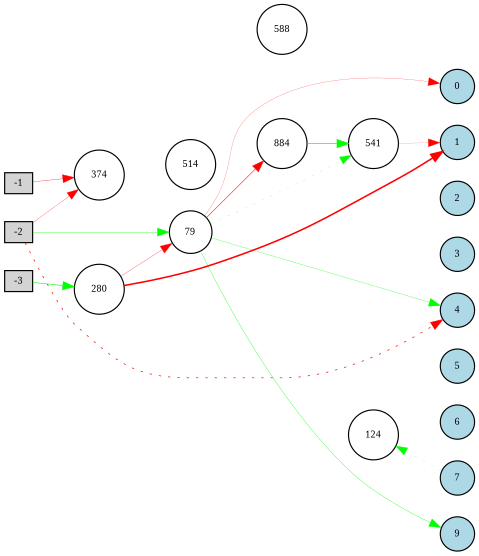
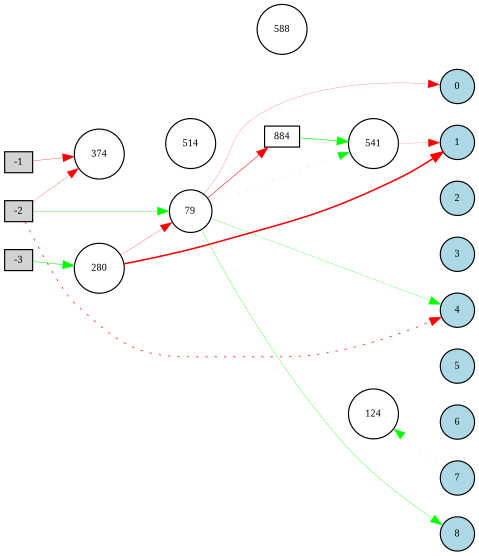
node "884": shape circle -> box
node "9": label "9" -> "8"
